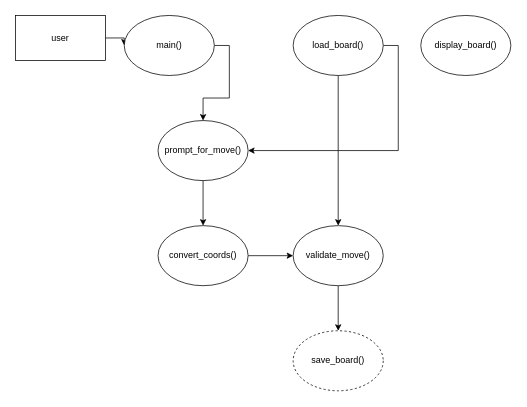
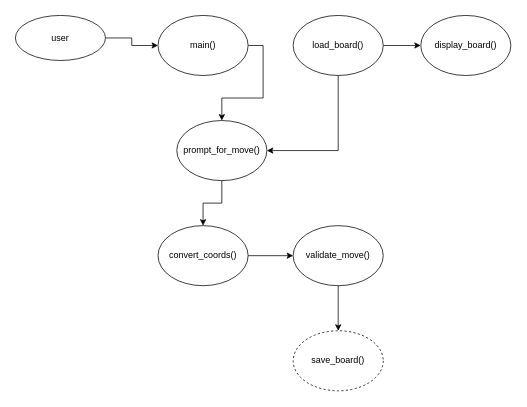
node "user": shape rectangle -> ellipse
node "main()": moved (169, 45) -> (203, 45)
node "prompt_for_move()": moved (203, 150) -> (222, 150)
edge "load_board()" -> "validate_move()": now "load_board()" -> "display_board()"
